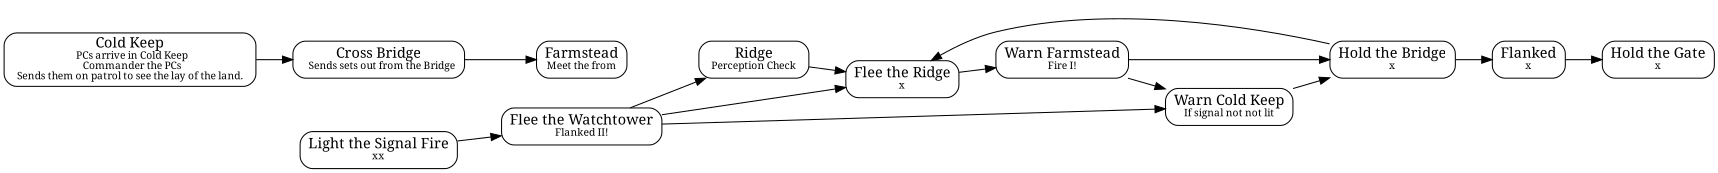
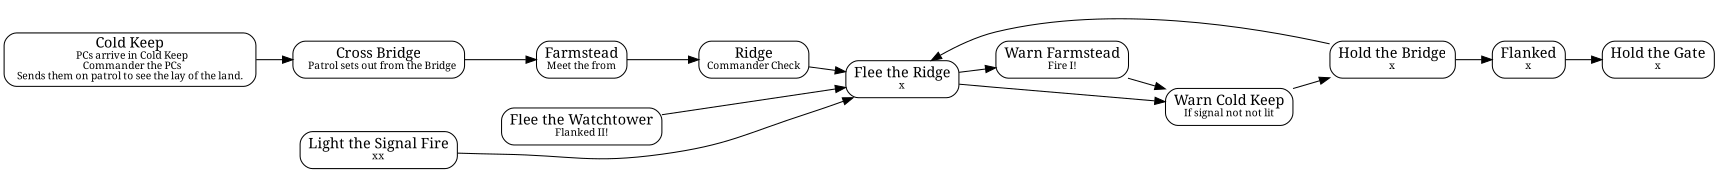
edge "Warn Farmstead" -> "Hold the Bridge": removed
node "Cross Bridge": text "Sends sets out from the Bridge" -> "Patrol sets out from the Bridge"
node "Ridge": text "Perception Check" -> "Commander Check"
edge "Flee the Watchtower" -> "Ridge": now "Farmstead" -> "Ridge"
edge "Flee the Watchtower" -> "Warn Cold Keep": now "Flee the Ridge" -> "Warn Cold Keep"
edge "Light the Signal Fire" -> "Flee the Watchtower": now "Light the Signal Fire" -> "Flee the Ridge"
